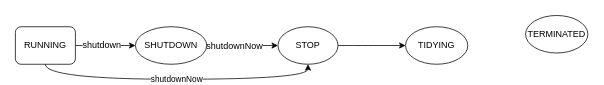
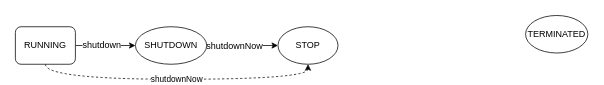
edge "STOP" -> "TIDYING": removed
node "TIDYING": removed
edge "RUNNING" -> "STOP": style solid -> dashed
